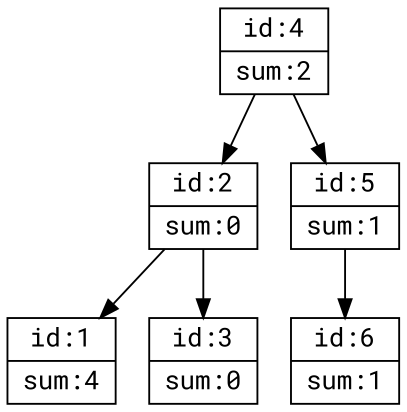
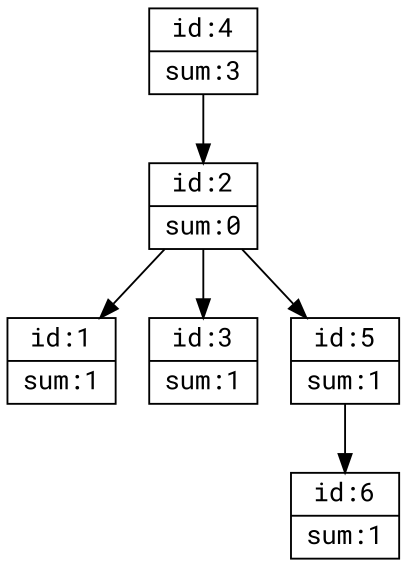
node "id:4": text "sum:2" -> "sum:3"
edge "id:4" -> "id:5": now "id:2" -> "id:5"
node "id:1": text "sum:4" -> "sum:1"
node "id:3": text "sum:0" -> "sum:1"
